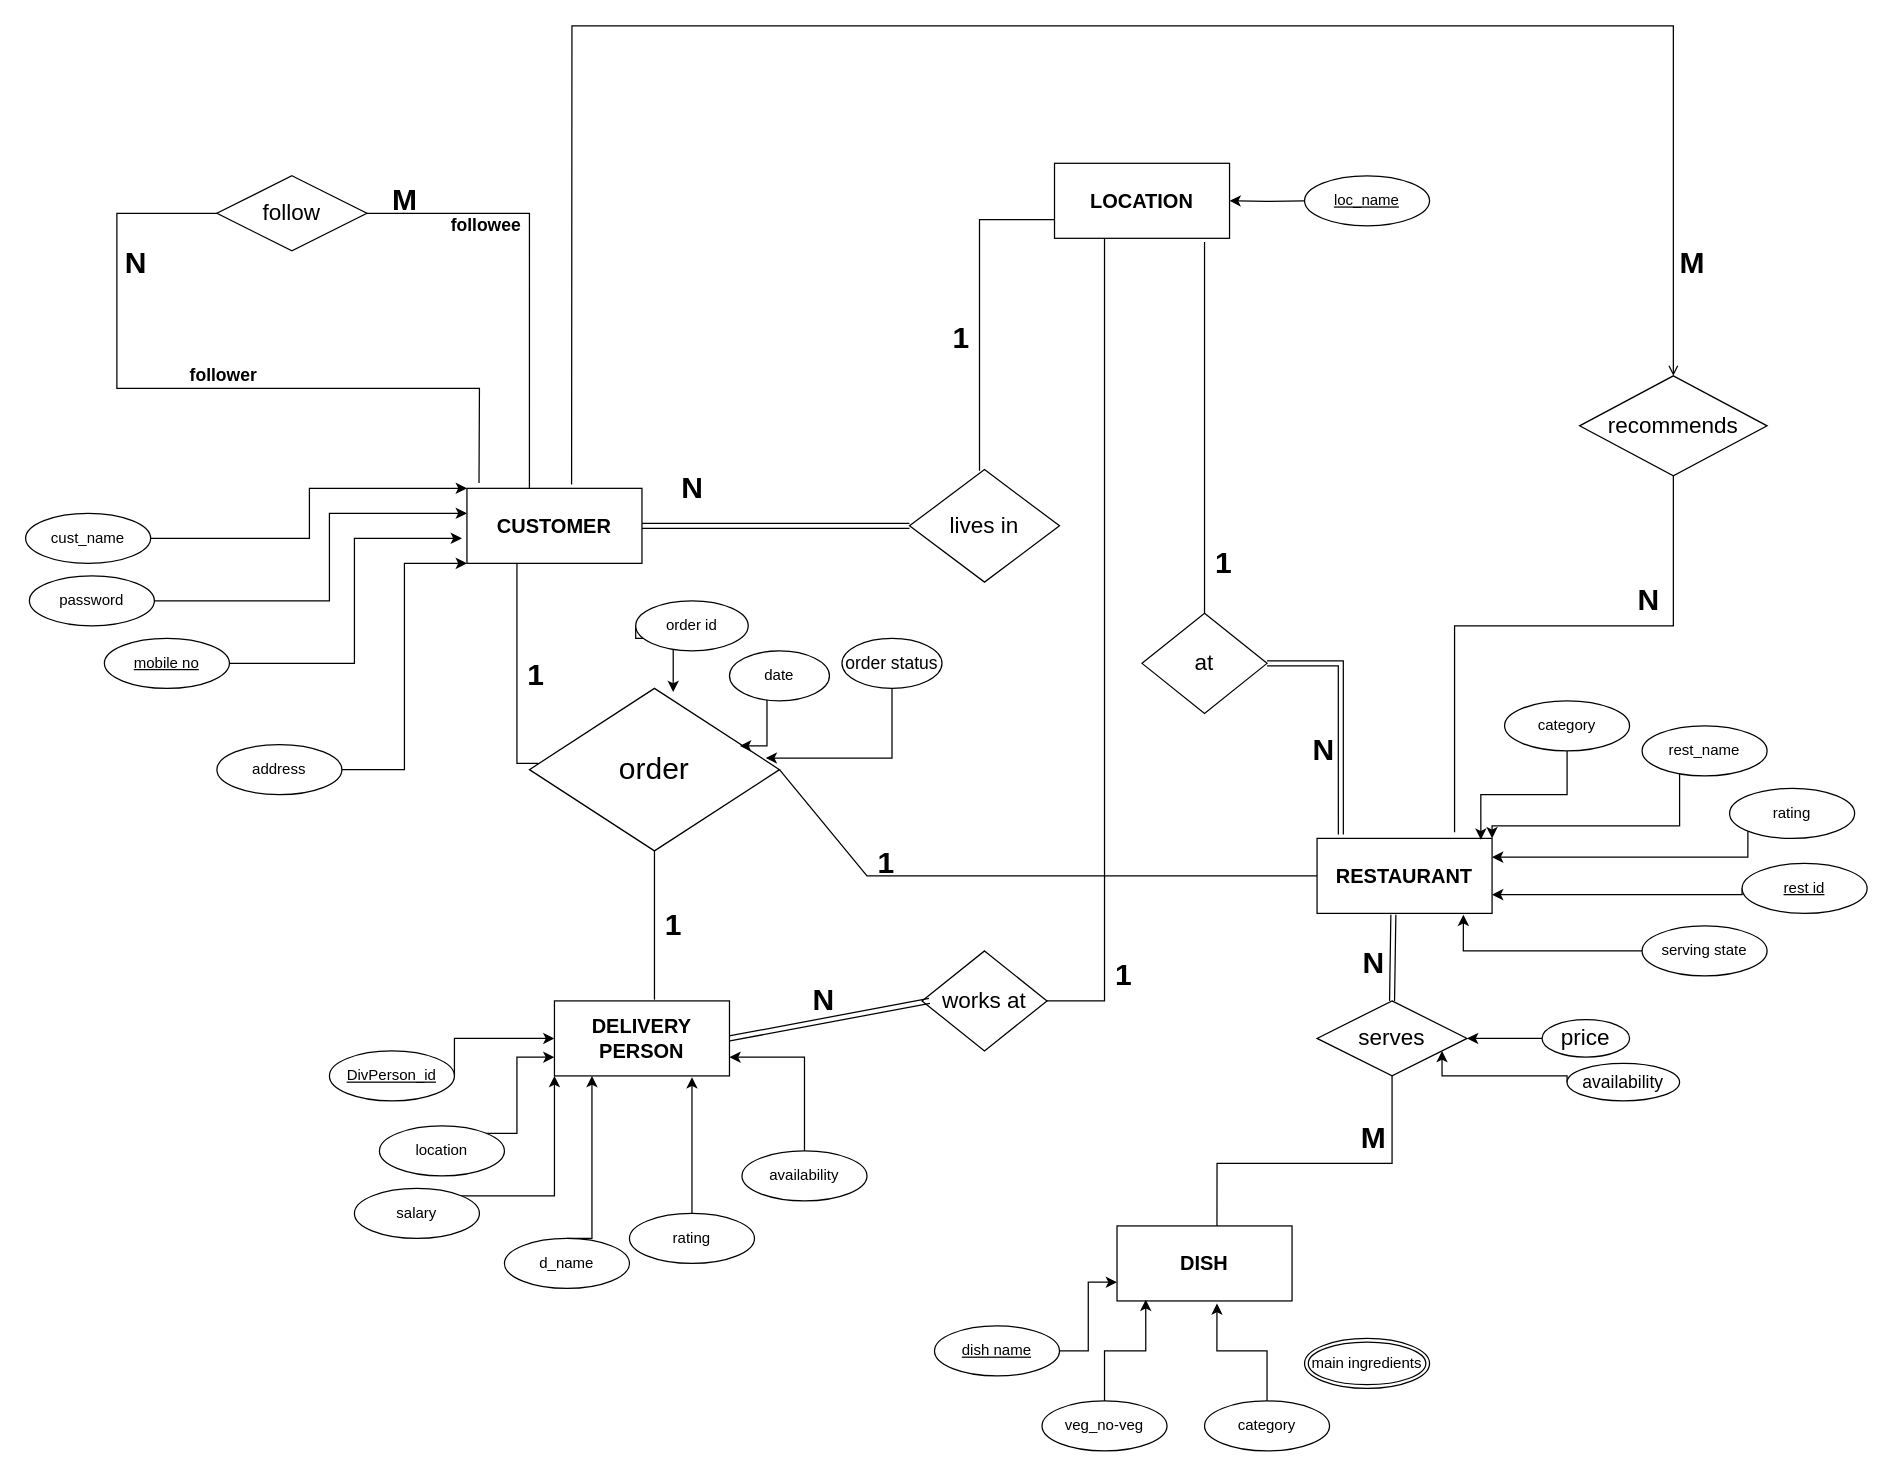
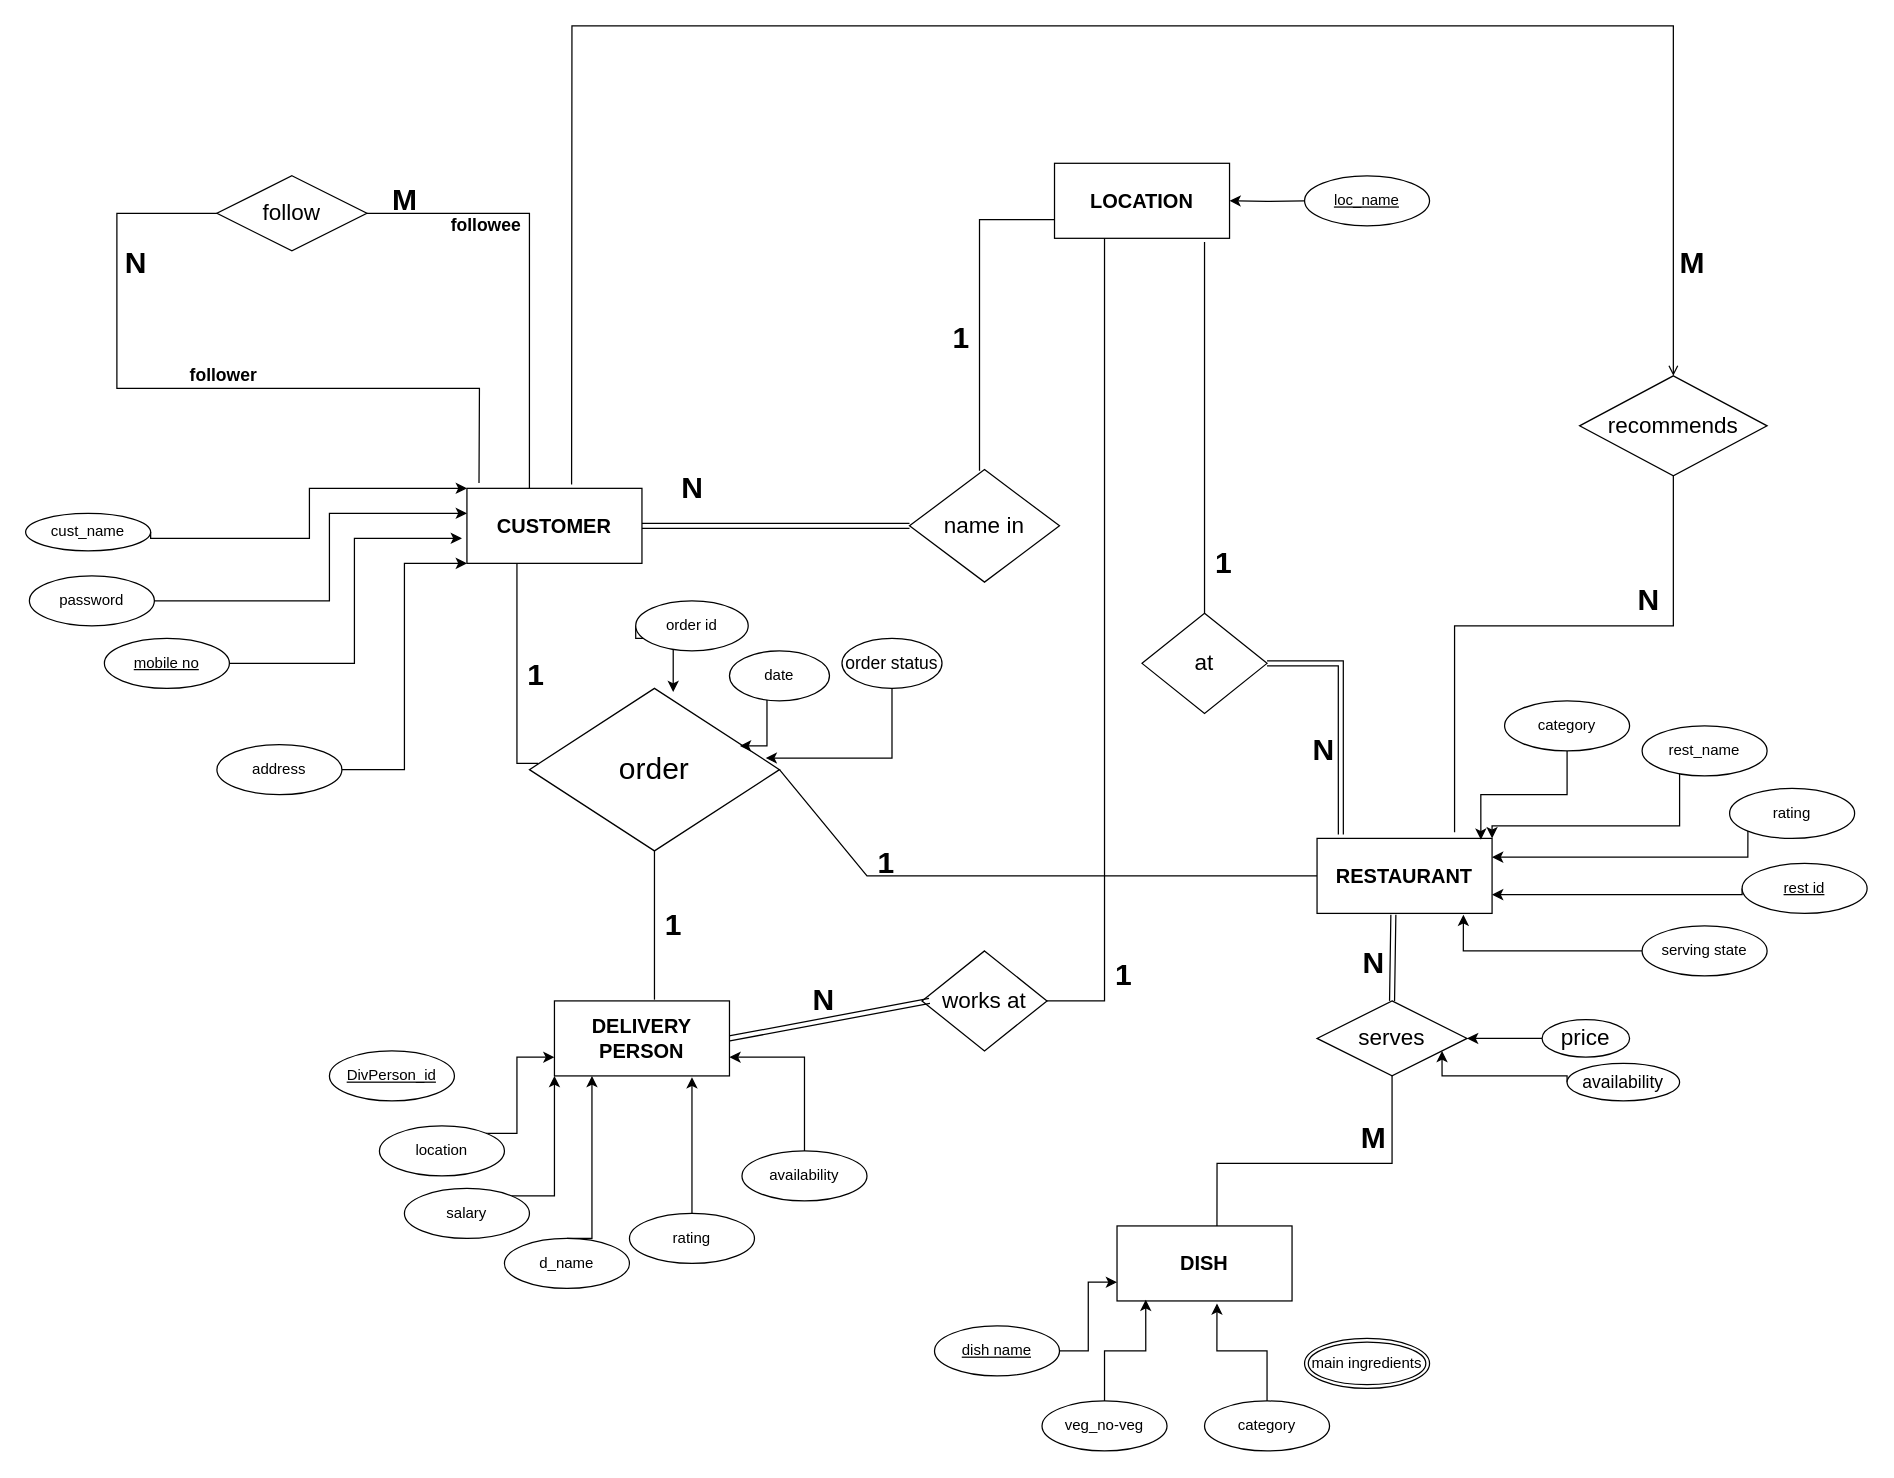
node "lives in": label "lives in" -> "name in"
node "cust_name": size 125x50 -> 125x38
edge "DivPerson_id" -> "DELIVERY PERSON": removed
node "salary": moved (417, 1213) -> (467, 1213)
